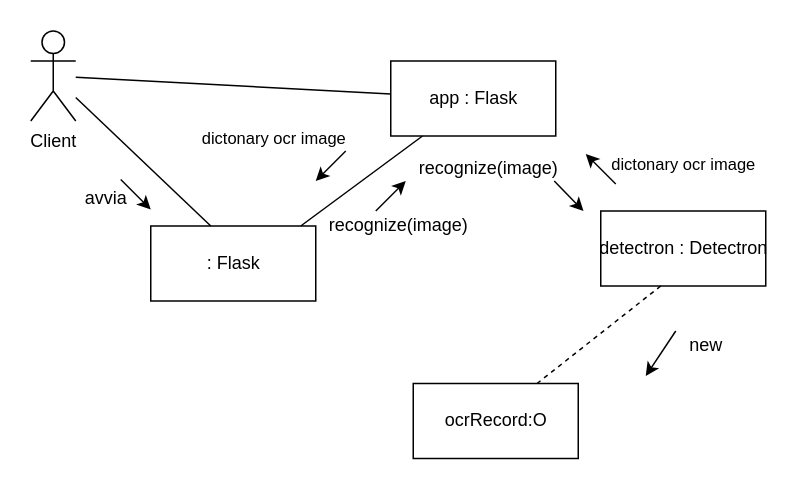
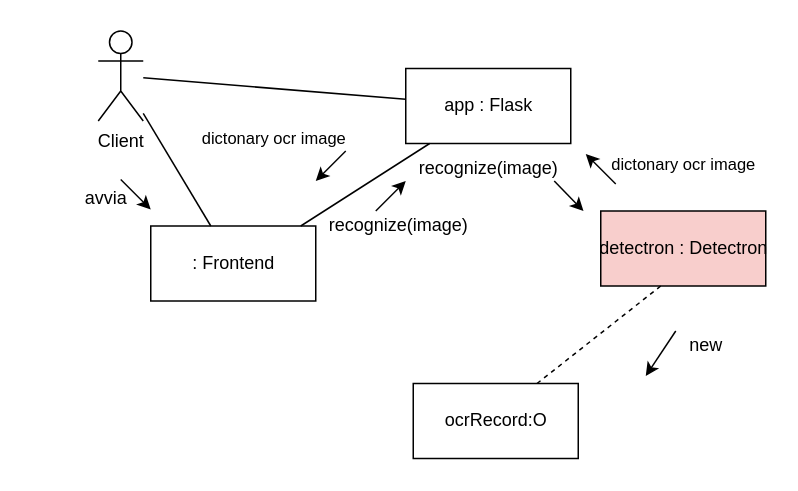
node "Client": moved (53, 76) -> (121, 76)
node "app : Flask": moved (473, 98) -> (488, 106)
node "detectron : Detectron": fillcolor #ffffff -> #f8cecc
node ": Flask": label ": Flask" -> ": Frontend"
